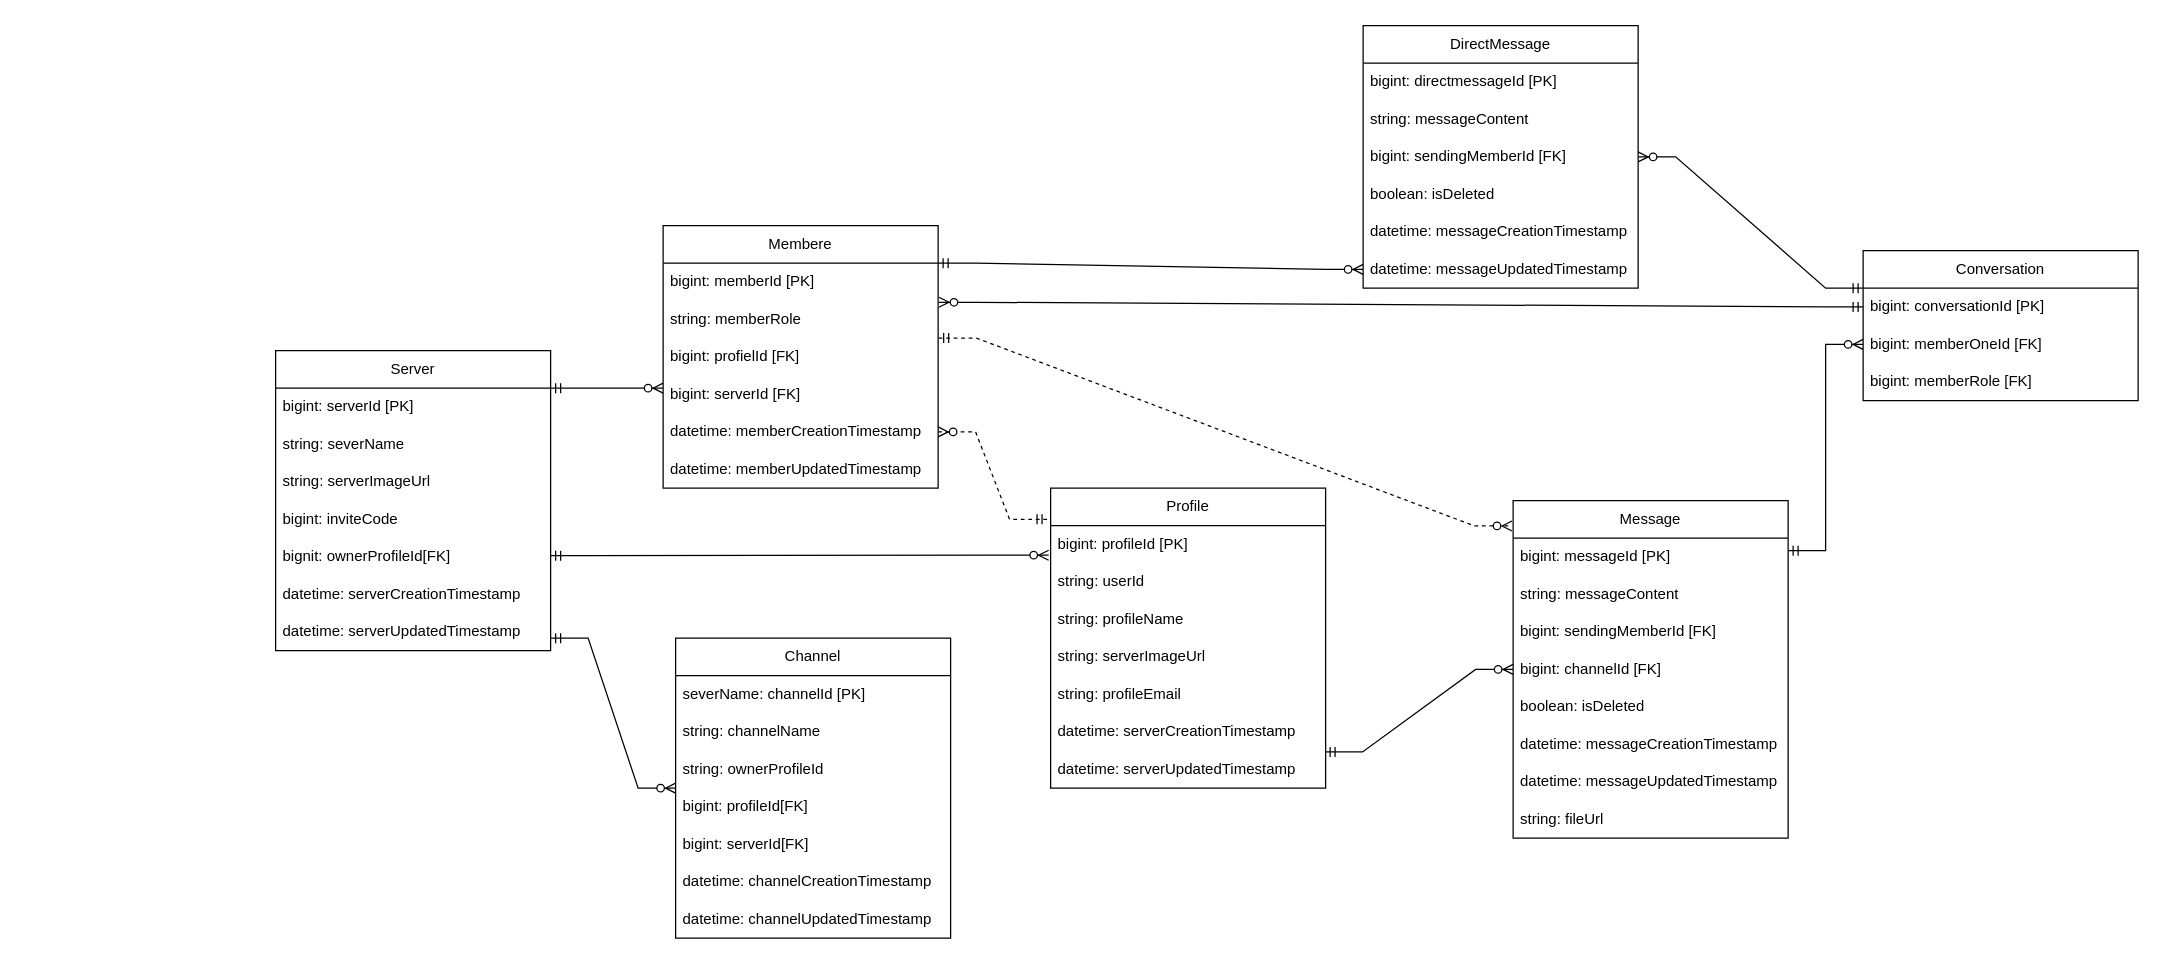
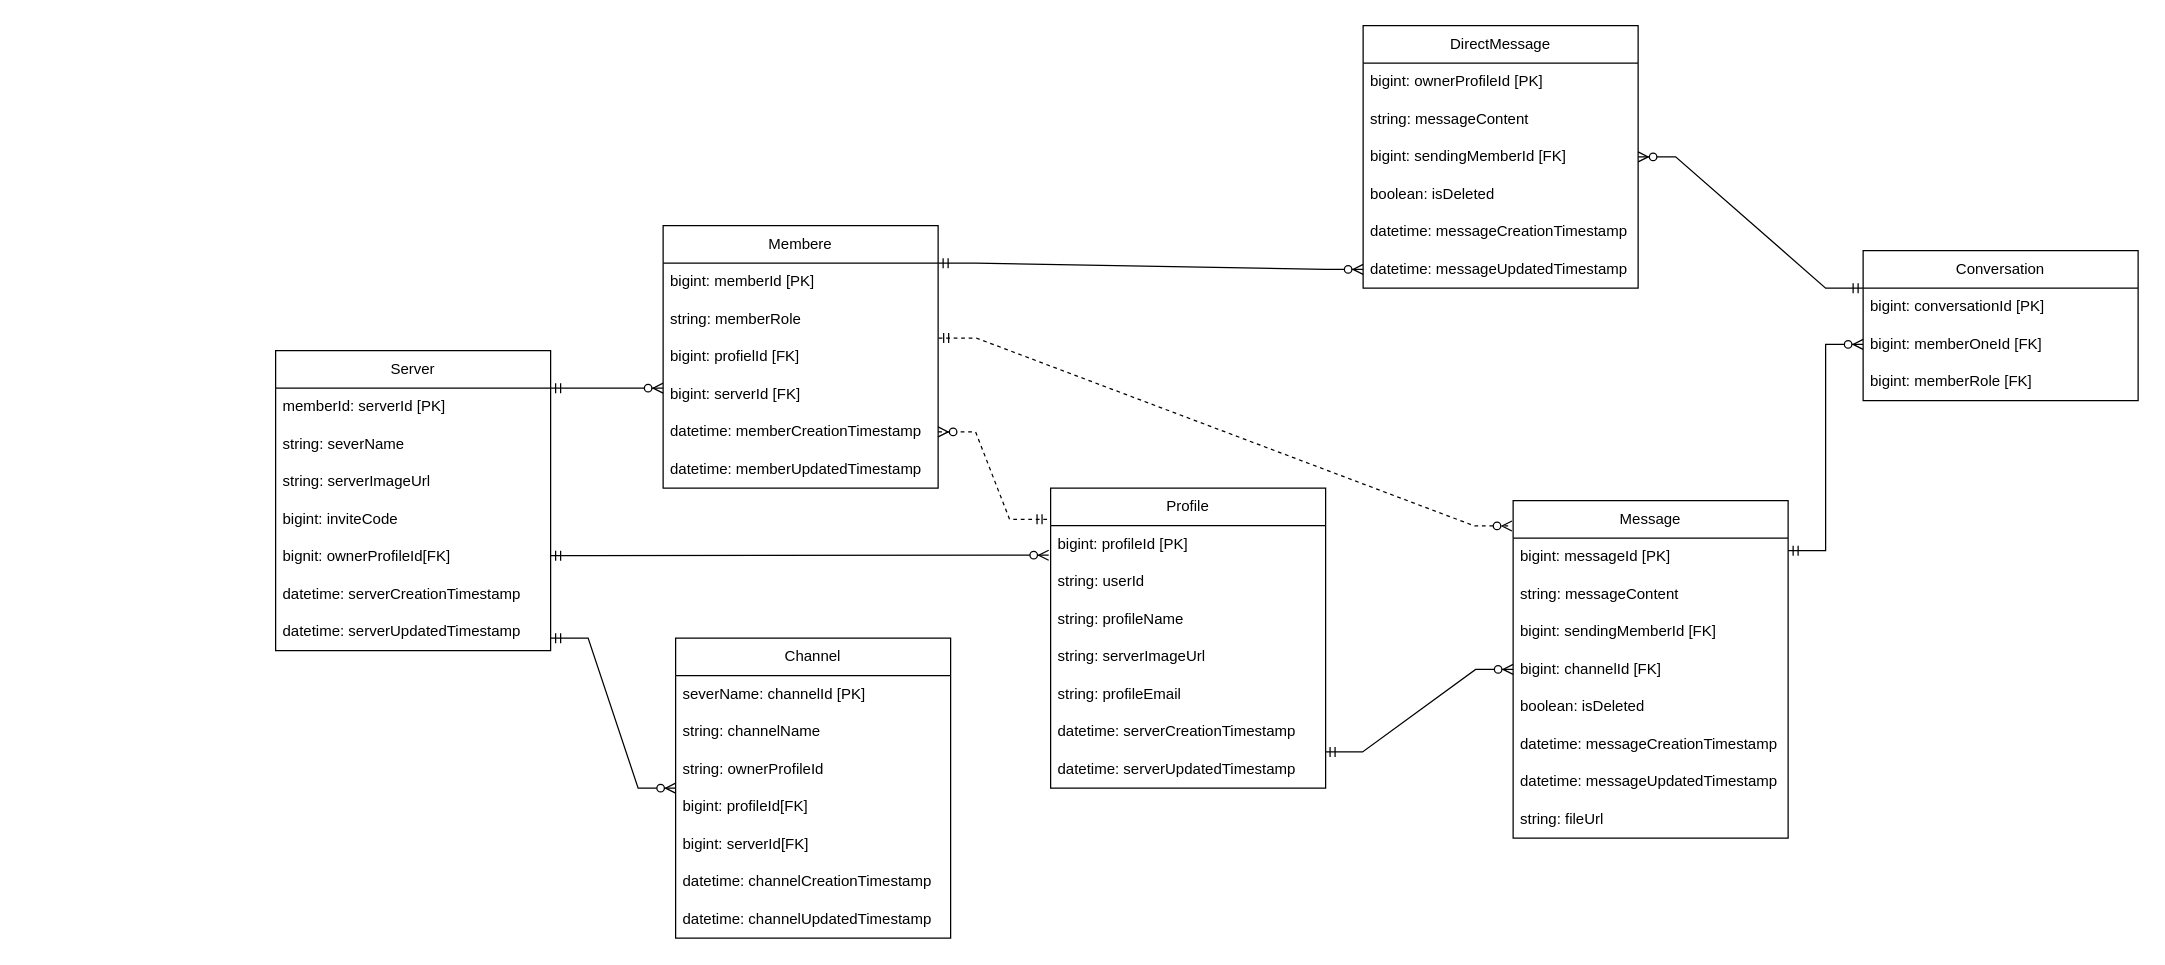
node "bigint: directmessageId [PK]": label "bigint: directmessageId [PK]" -> "bigint: ownerProfileId [PK]"
edge "bigint: conversationId [PK]" -- "string: memberRole": removed
node "bigint: serverId [PK]": label "bigint: serverId [PK]" -> "memberId: serverId [PK]"
